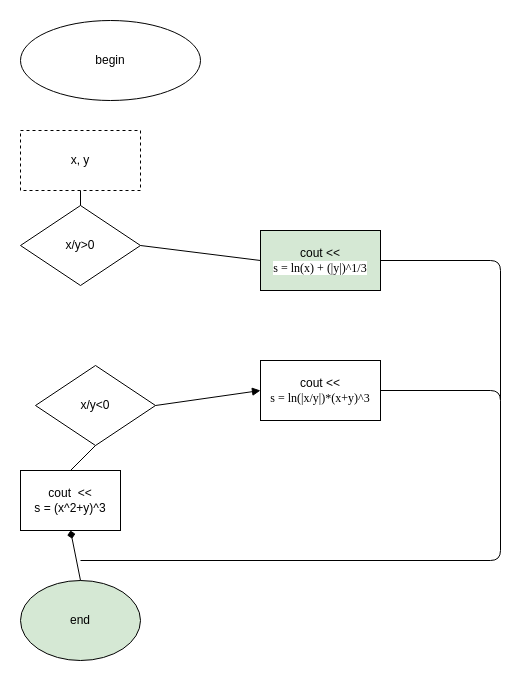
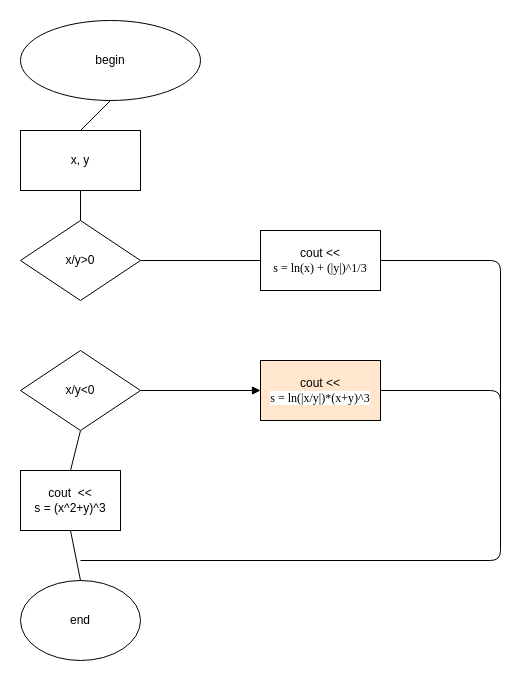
edge "begin" -- "x, y": added
node "x, y": style dashed -> solid
node "x/y>0": moved (81, 246) -> (81, 261)
node "cout << s = ln(x) + (|y|)^1/3": fillcolor #d5e8d4 -> #ffffff
node "cout << s = ln(|x/y|)*(x+y)^3": fillcolor #ffffff -> #ffe6cc
node "x/y<0": moved (96, 406) -> (81, 391)
edge "end" -> "cout << s = (x^2+y)^3": arrowhead diamond -> none
node "end": fillcolor #d5e8d4 -> #ffffff
